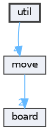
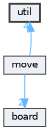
edge "util" -> "move": reversed
